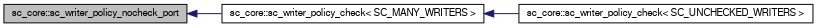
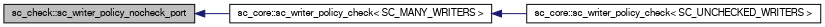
node "sc_core::sc_writer_policy_nocheck_port": label "sc_core::sc_writer_policy_nocheck_port" -> "sc_check::sc_writer_policy_nocheck_port"
